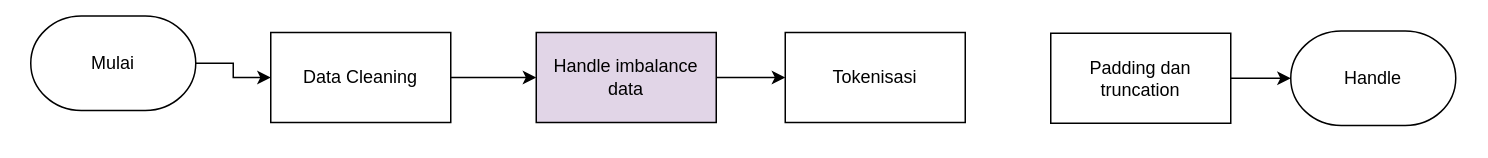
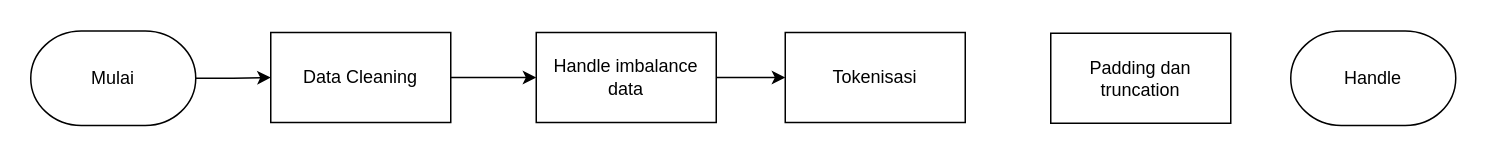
node "Mulai": moved (113, 63) -> (113, 78)
node "Handle imbalance data": fillcolor #e1d5e7 -> #ffffff
edge "Padding dan truncation" -> "Handle": removed
